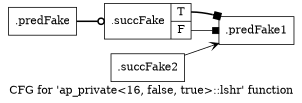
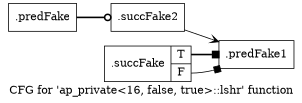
edge ".predFake" -> ".succFake": now ".predFake" -> ".succFake2"
